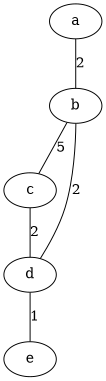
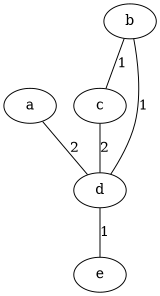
edge "a" -- "b": now "a" -- "d"
edge "b" -- "c": label "5" -> "1"
edge "b" -- "d": label "2" -> "1"
